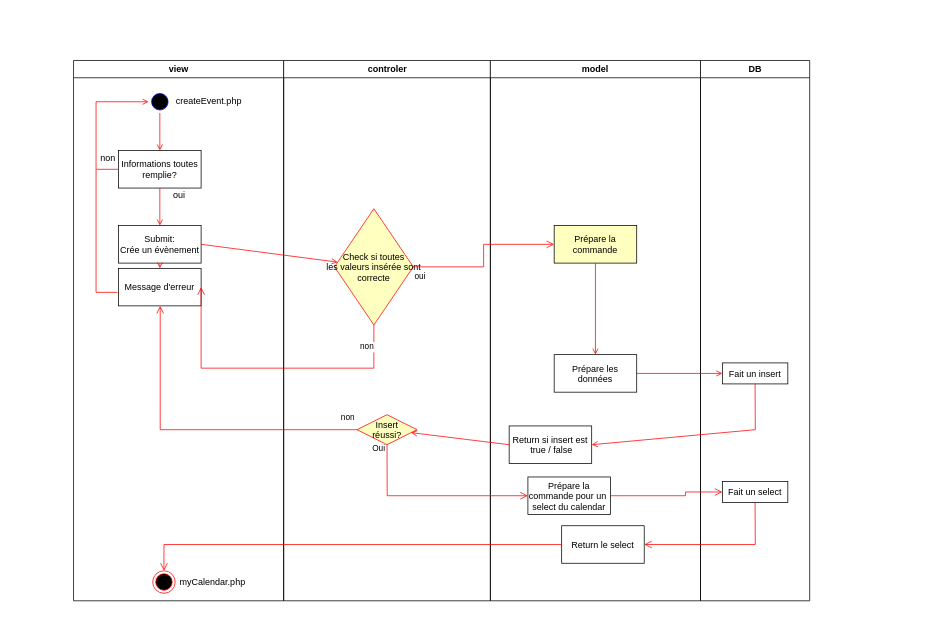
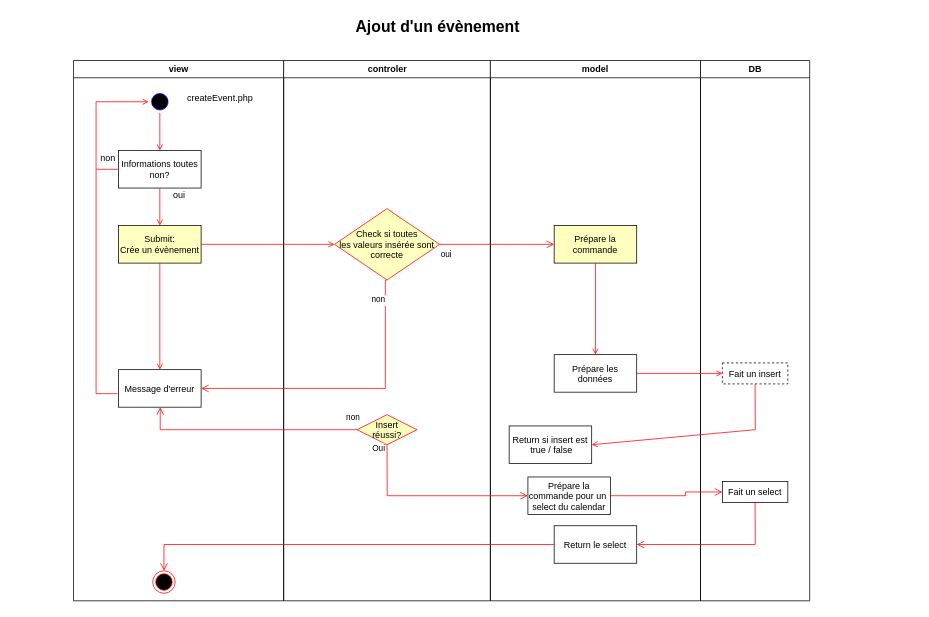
node "Ajout d'un évènement": added
node "createEvent.php": moved (208, 102) -> (220, 98)
node "Informations toutes remplie?": label "Informations toutes remplie?" -> "Informations toutes non?"
node "Submit: Crée un évènement": fillcolor #ffffff -> #ffffc0
node "Check si toutes les valeurs insérée sont correcte": size 79x116 -> 105x71
node "Message d'erreur": moved (160, 287) -> (160, 388)
node "Fait un insert": style solid -> dashed
edge "Return si insert est true / false" -> "Insert réussi?": removed
node "Return le select": moved (603, 544) -> (595, 544)
node "myCalendar.php": removed
